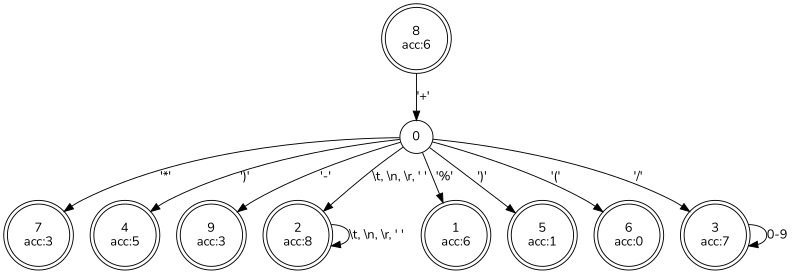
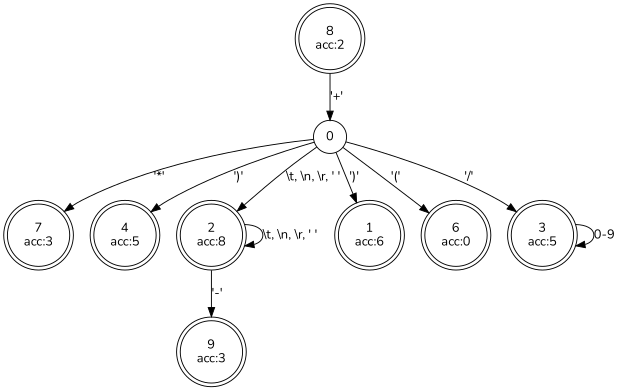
node "8 acc:6": label "8 acc:6" -> "8 acc:2"
edge "0" -> "9 acc:3": now "2 acc:8" -> "9 acc:3"
edge "0" -> "1 acc:6": label "'%'" -> "')'"
node "5 acc:1": removed
node "3 acc:7": label "3 acc:7" -> "3 acc:5"
